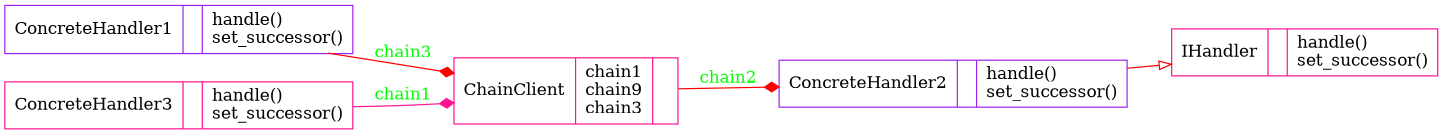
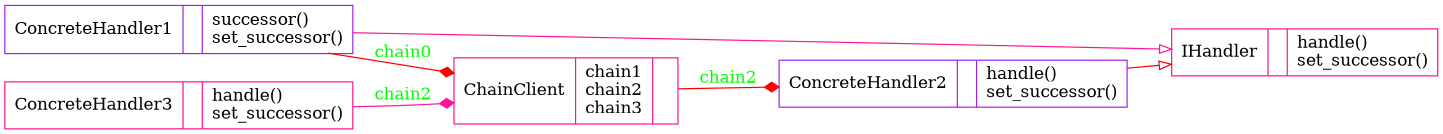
node "ConcreteHandler1": text "handle()" -> "successor()"
edge "ConcreteHandler1" -> "IHandler": added
edge "ConcreteHandler1" -> "ChainClient": label "chain3" -> "chain0"
node "ChainClient": text "chain9" -> "chain2"
edge "ConcreteHandler3" -> "ChainClient": label "chain1" -> "chain2"
